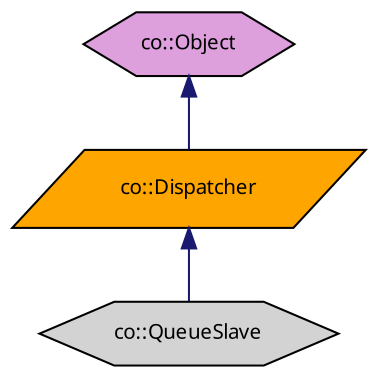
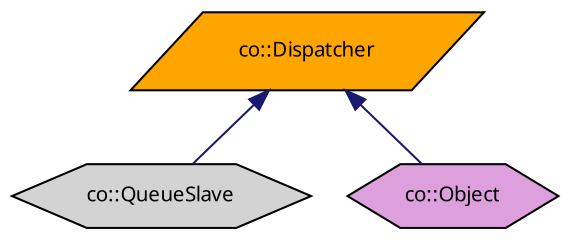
edge "co::Dispatcher" -> "co::Object": reversed
